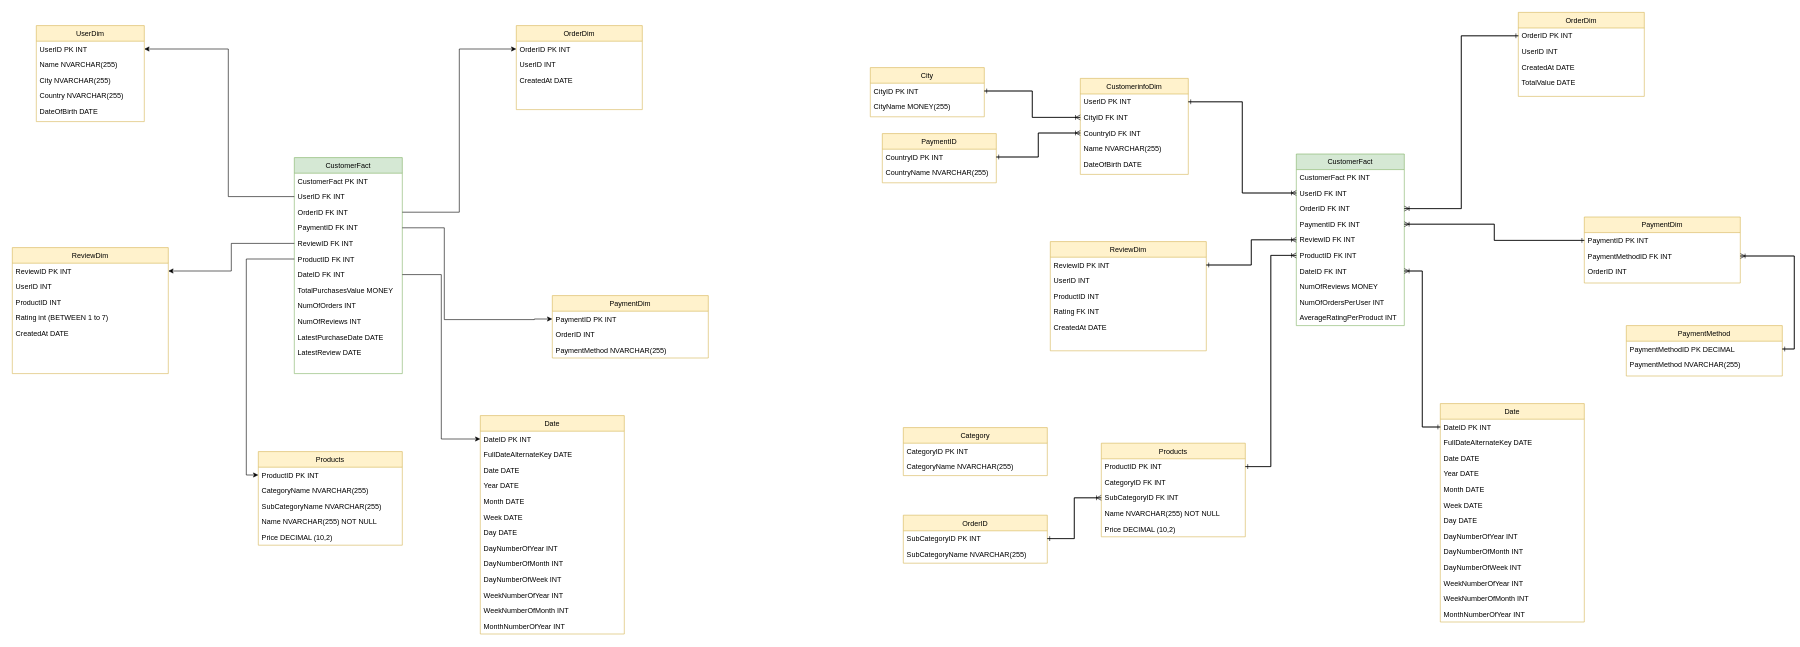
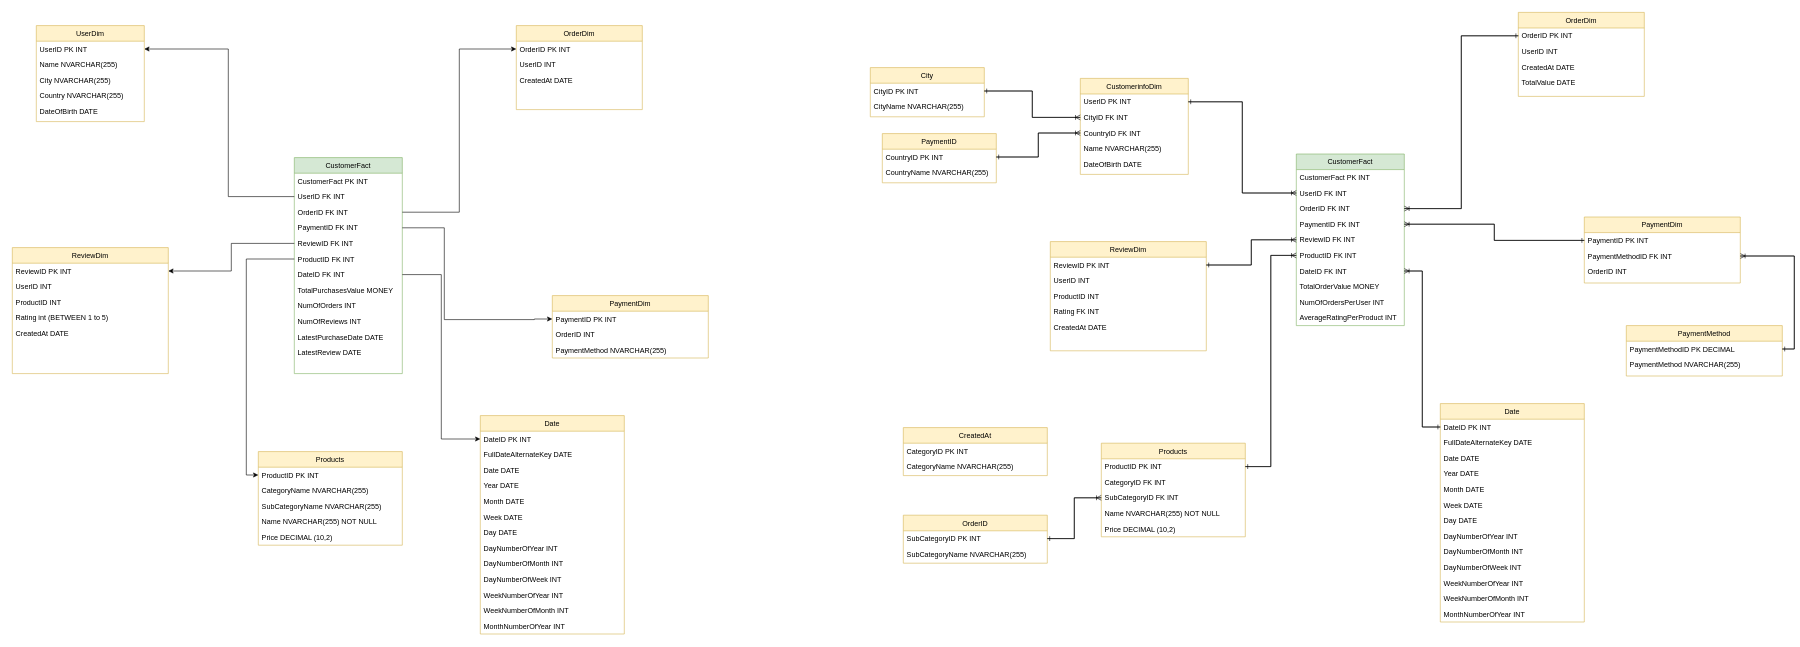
node "CityName MONEY(255)": label "CityName MONEY(255)" -> "CityName NVARCHAR(255)"
node "NumOfReviews MONEY": label "NumOfReviews MONEY" -> "TotalOrderValue MONEY"
node "Rating int (BETWEEN 1 to 7)": label "Rating int (BETWEEN 1 to 7)" -> "Rating int (BETWEEN 1 to 5)"
node "Category": label "Category" -> "CreatedAt"
